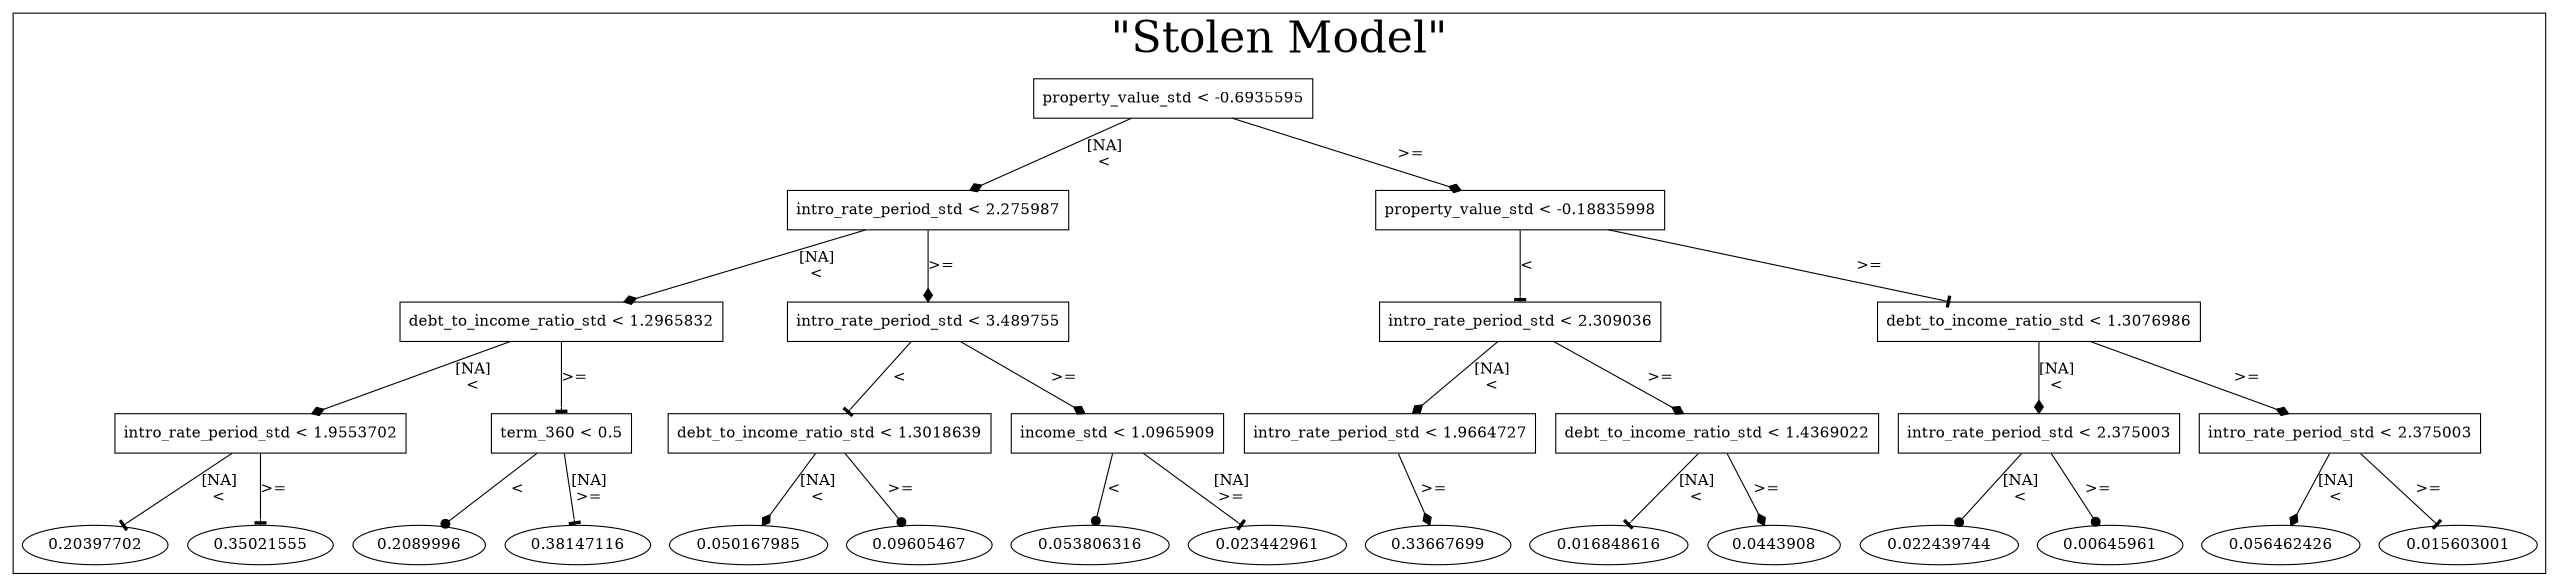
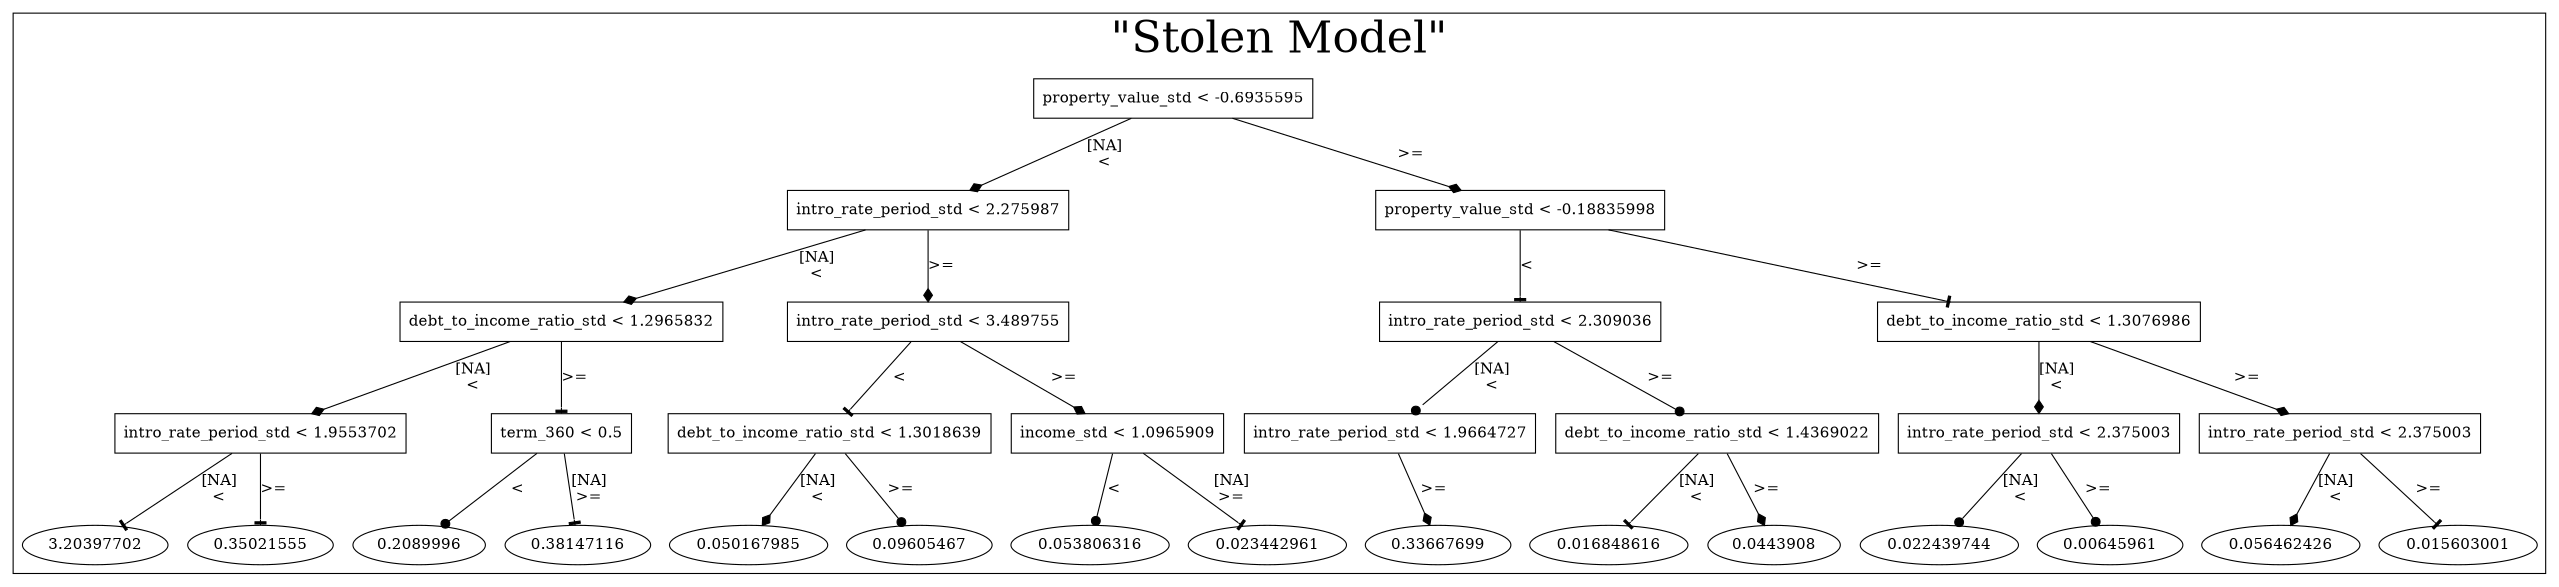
edge "intro_rate_period_std < 2.309036" -> "intro_rate_period_std < 1.9664727": arrowhead diamond -> dot
edge "intro_rate_period_std < 2.309036" -> "debt_to_income_ratio_std < 1.4369022": arrowhead diamond -> dot
node "0.20397702": label "0.20397702" -> "3.20397702"
